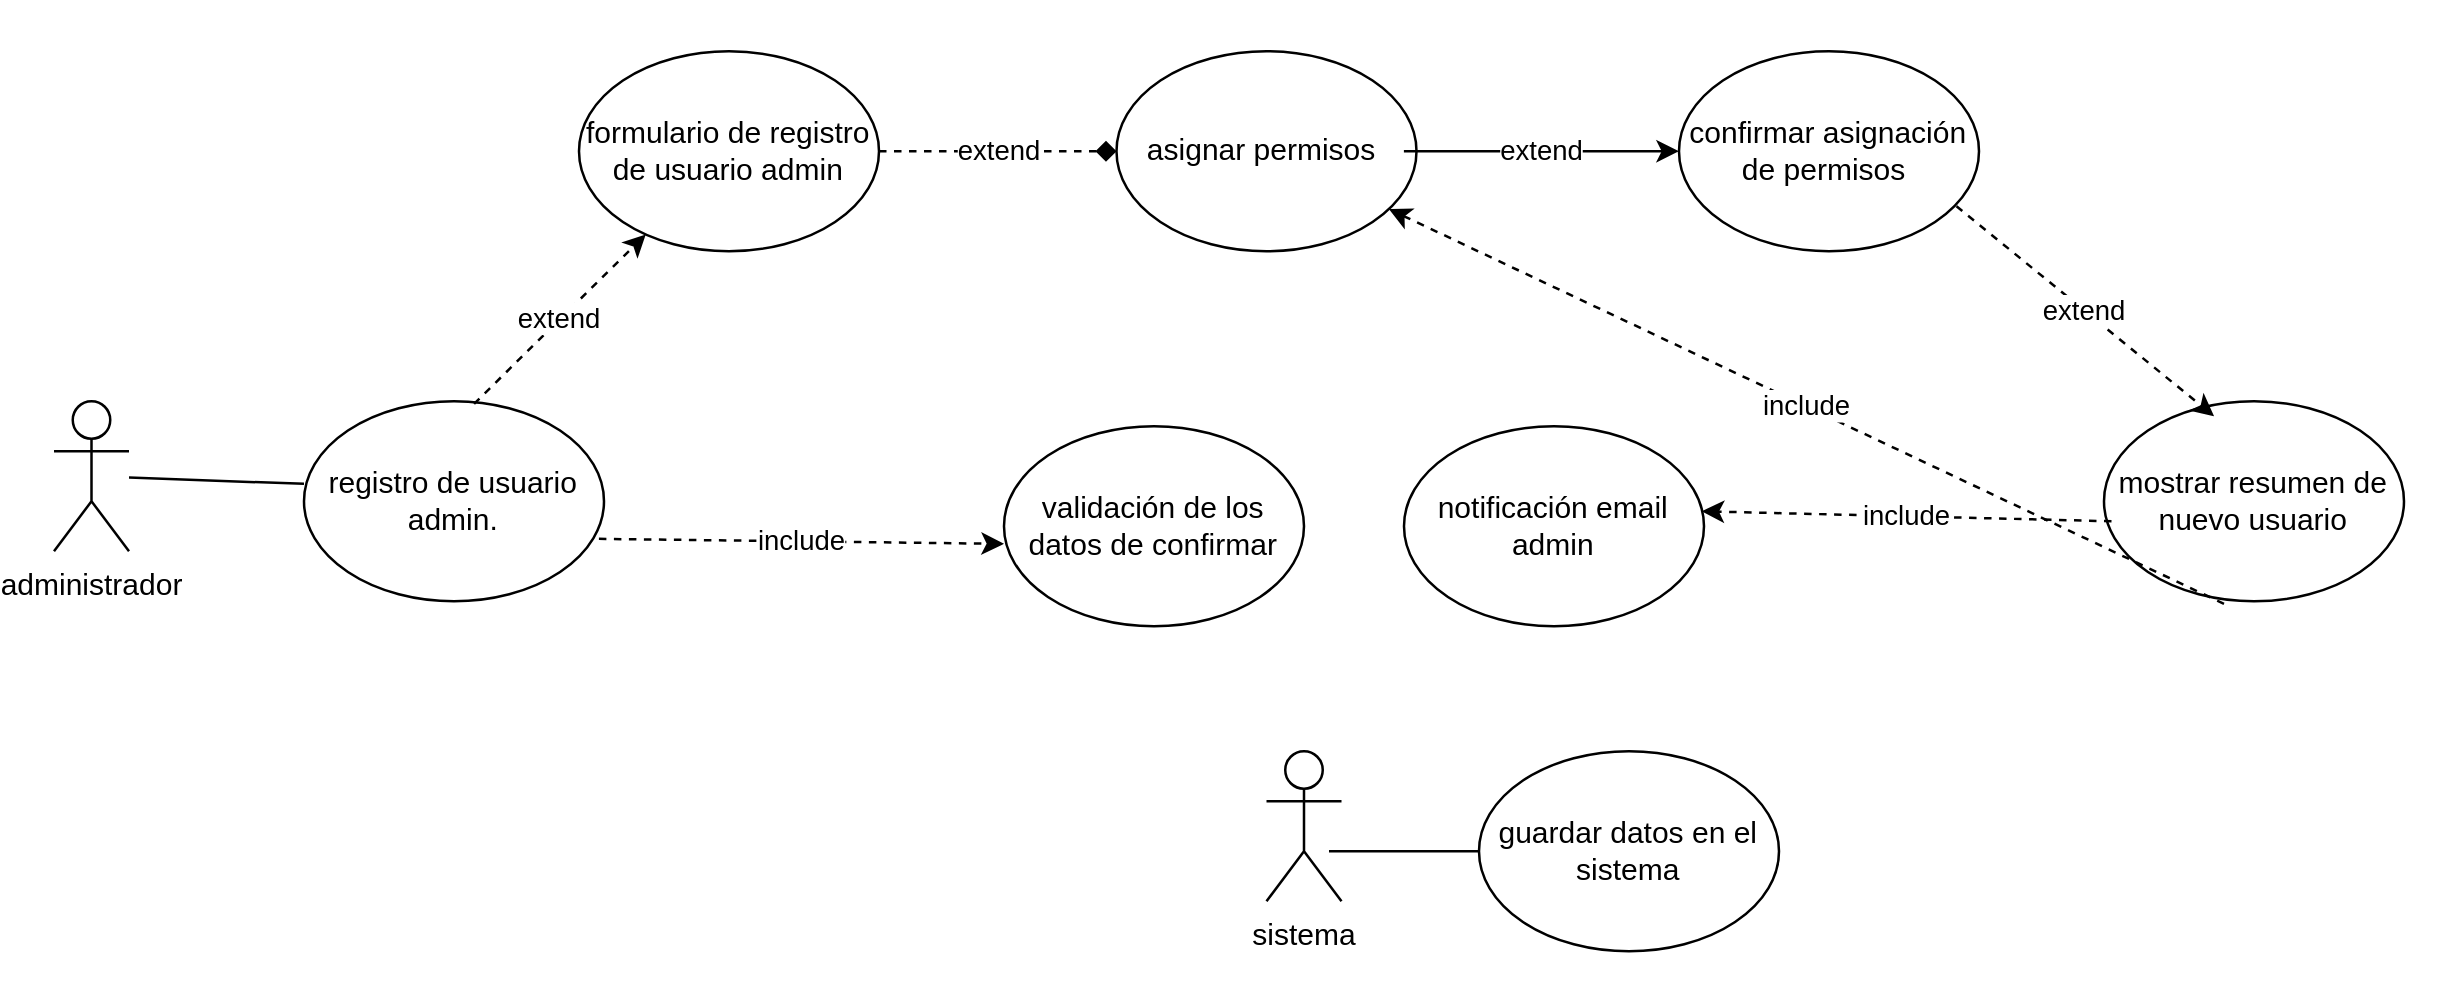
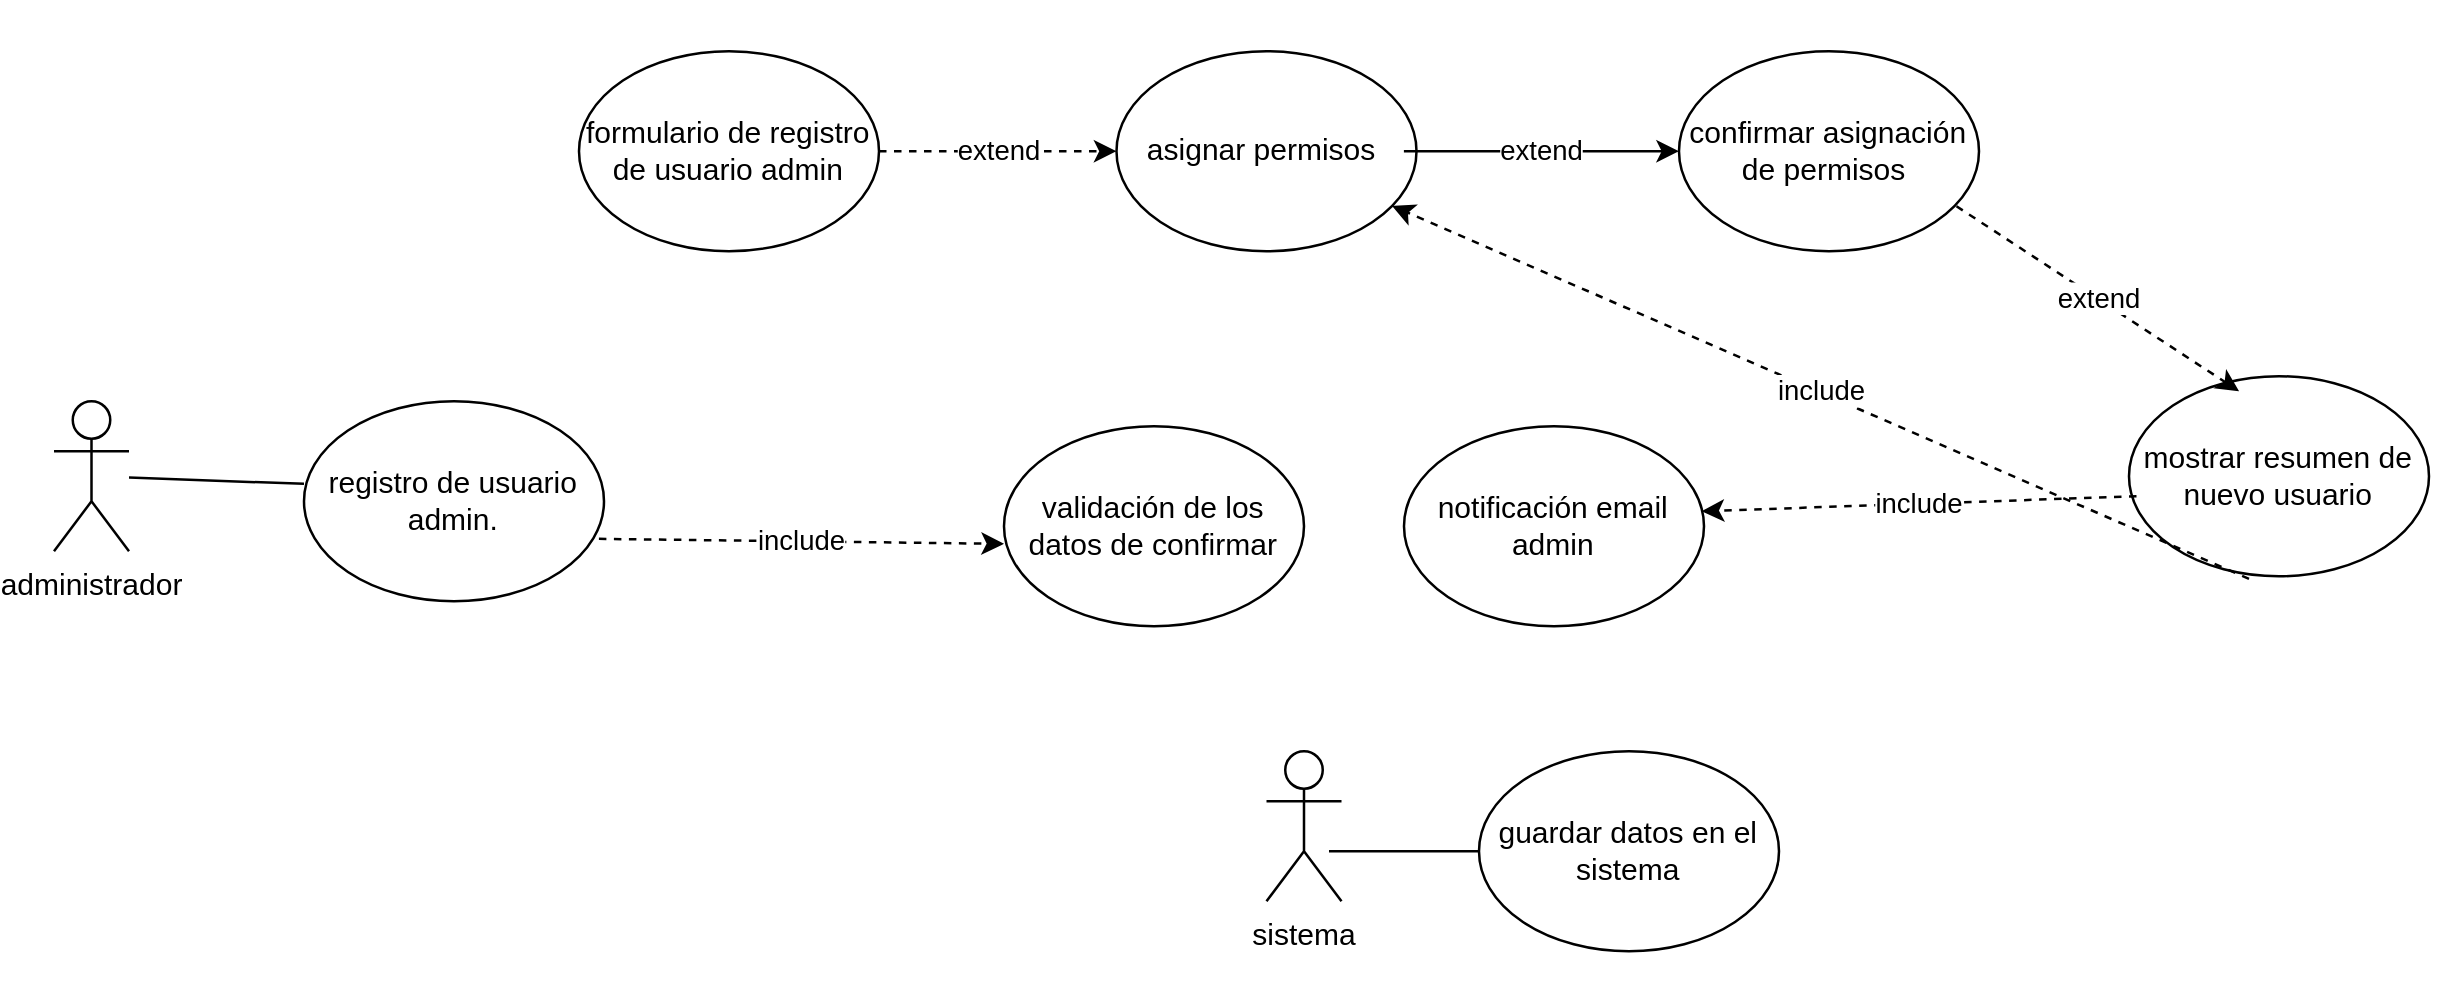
edge "formulario de registro de usuario admin" -> "asignar permisos": arrowhead diamond -> classic
edge "registro de usuario admin." -> "formulario de registro de usuario admin": removed, label "extend"
node "mostrar resumen de nuevo usuario": moved (2254, 501) -> (2279, 476)
